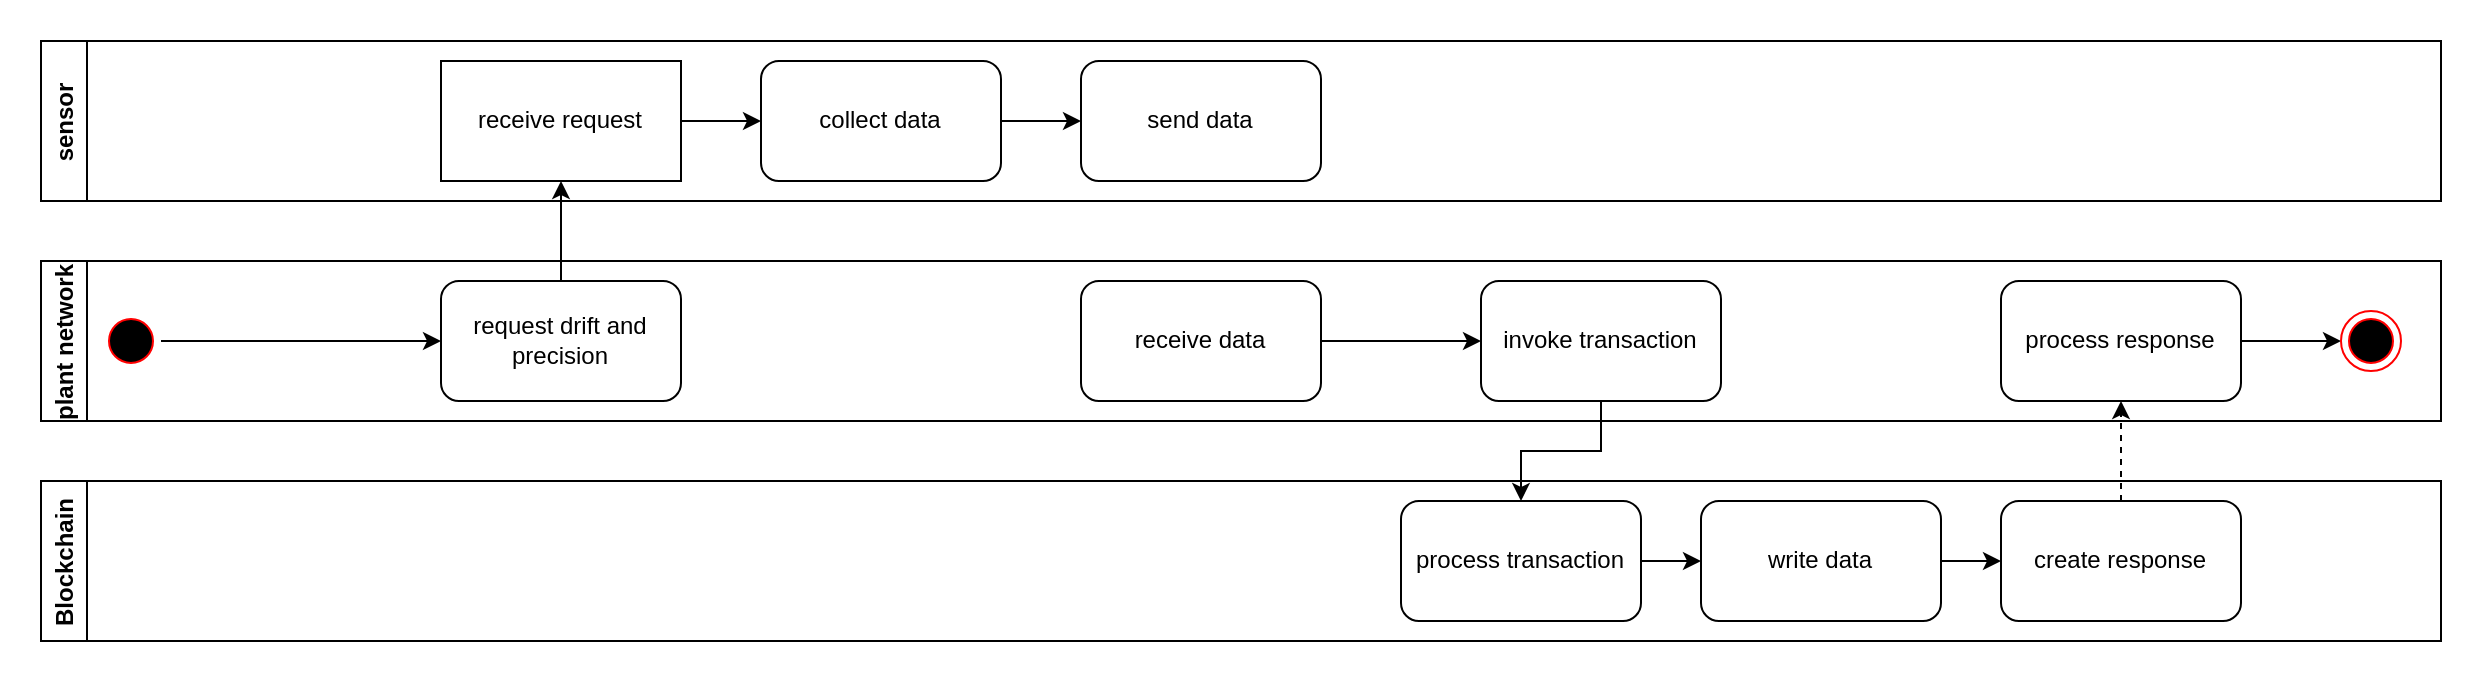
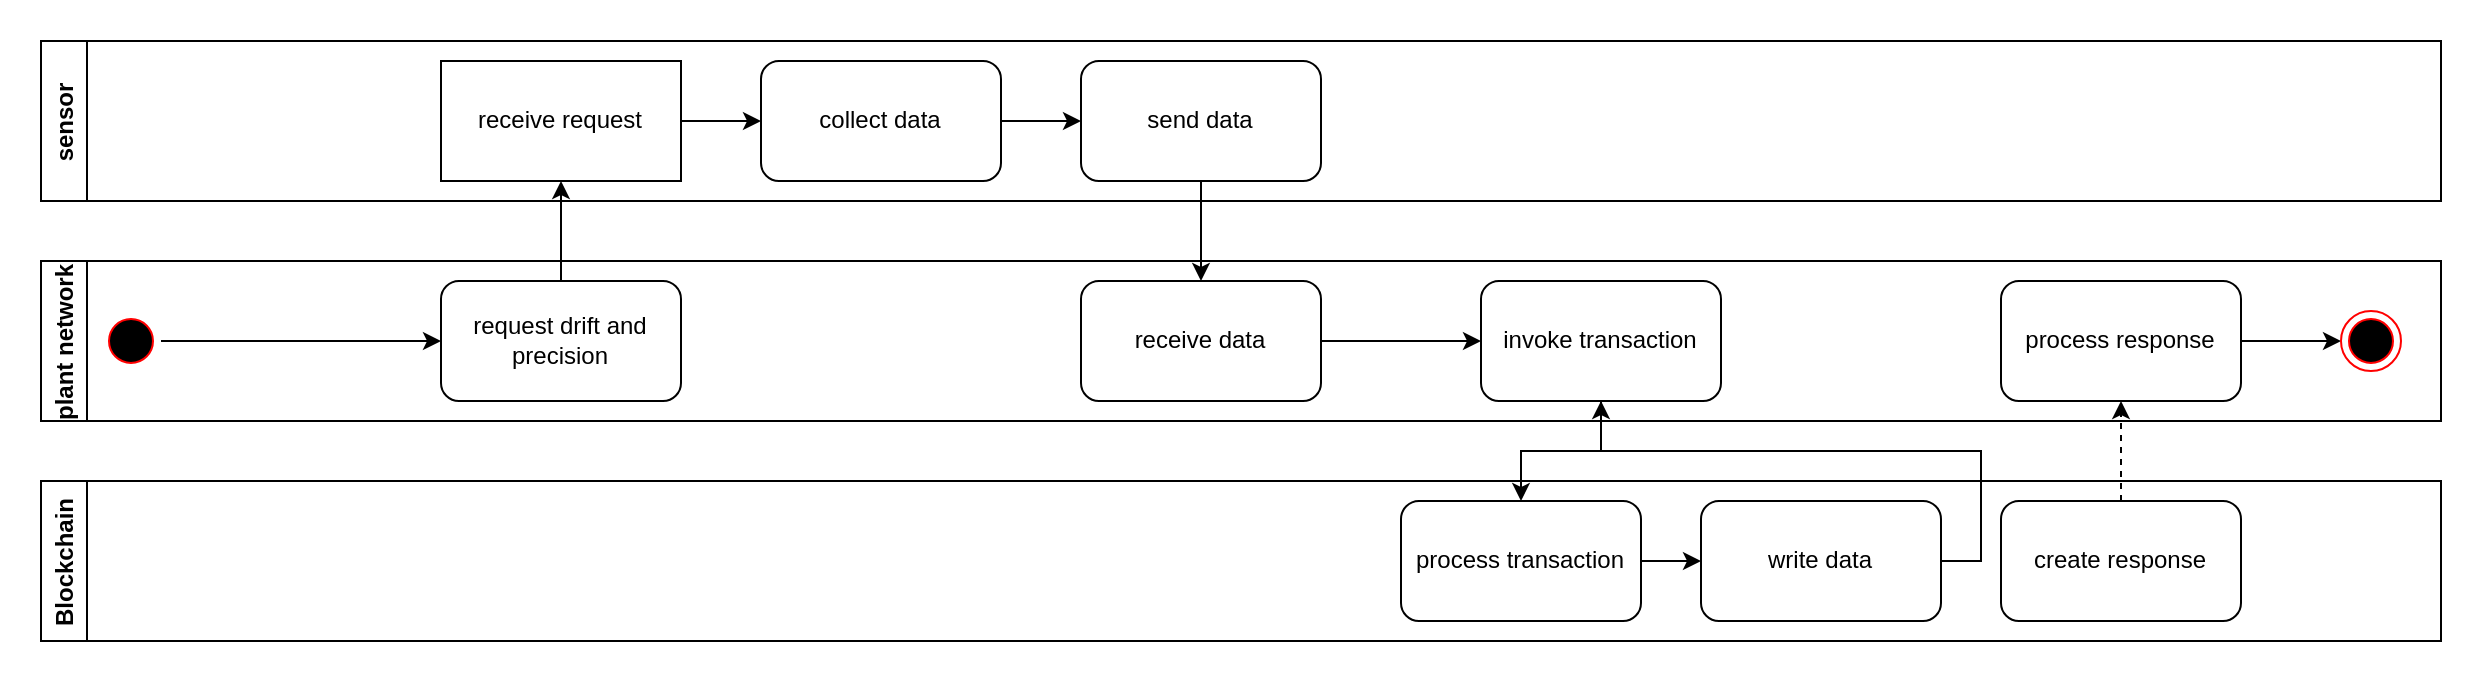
edge "send data" -> "receive data": added
edge "write data" -> "create response": now "write data" -> "invoke transaction"
